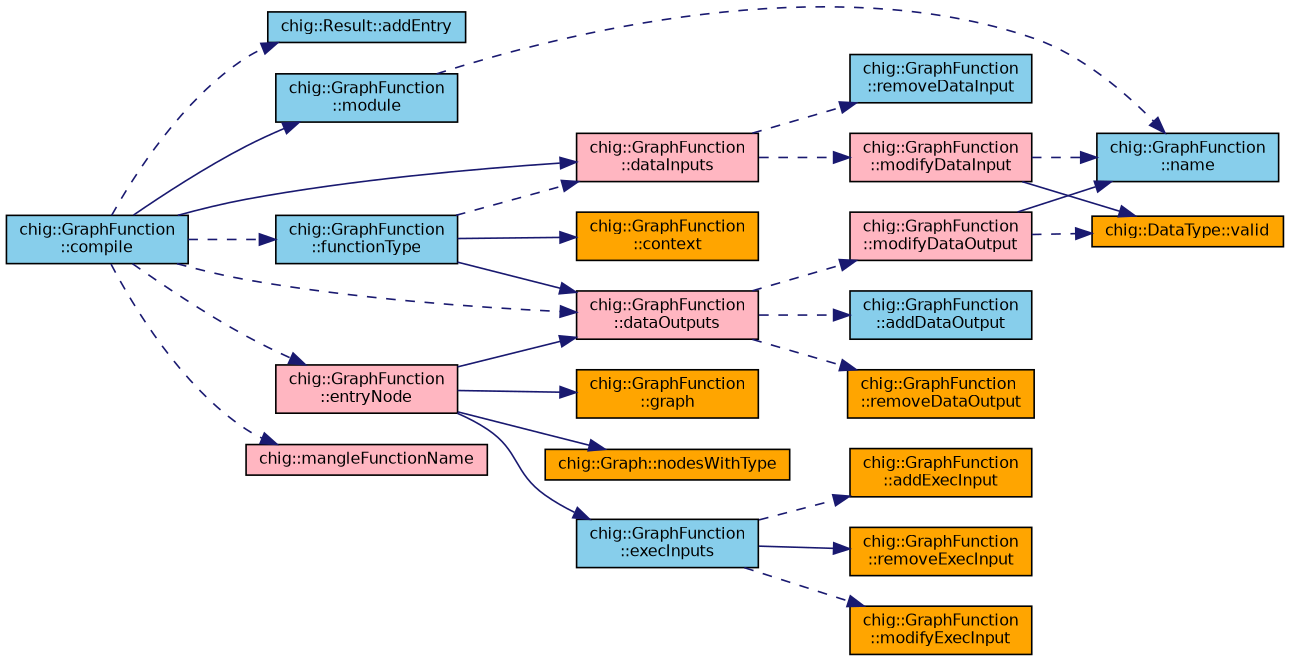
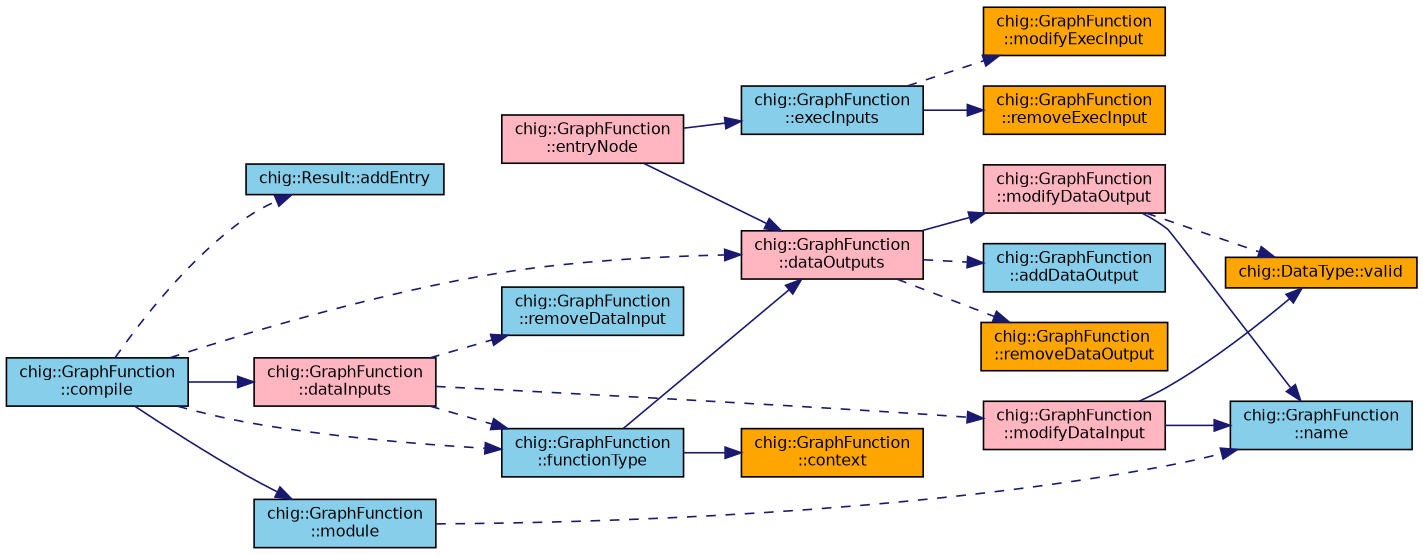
edge "chig::GraphFunction ::modifyDataInput" -> "chig::GraphFunction ::name": style dashed -> solid
edge "chig::GraphFunction ::functionType" -> "chig::GraphFunction ::dataInputs": reversed
edge "chig::GraphFunction ::dataOutputs" -> "chig::GraphFunction ::modifyDataOutput": style dashed -> solid
edge "chig::GraphFunction ::compile" -> "chig::GraphFunction ::entryNode": removed
node "chig::GraphFunction ::graph": removed
node "chig::mangleFunctionName": removed
node "chig::Graph::nodesWithType": removed
node "chig::GraphFunction ::addExecInput": removed
